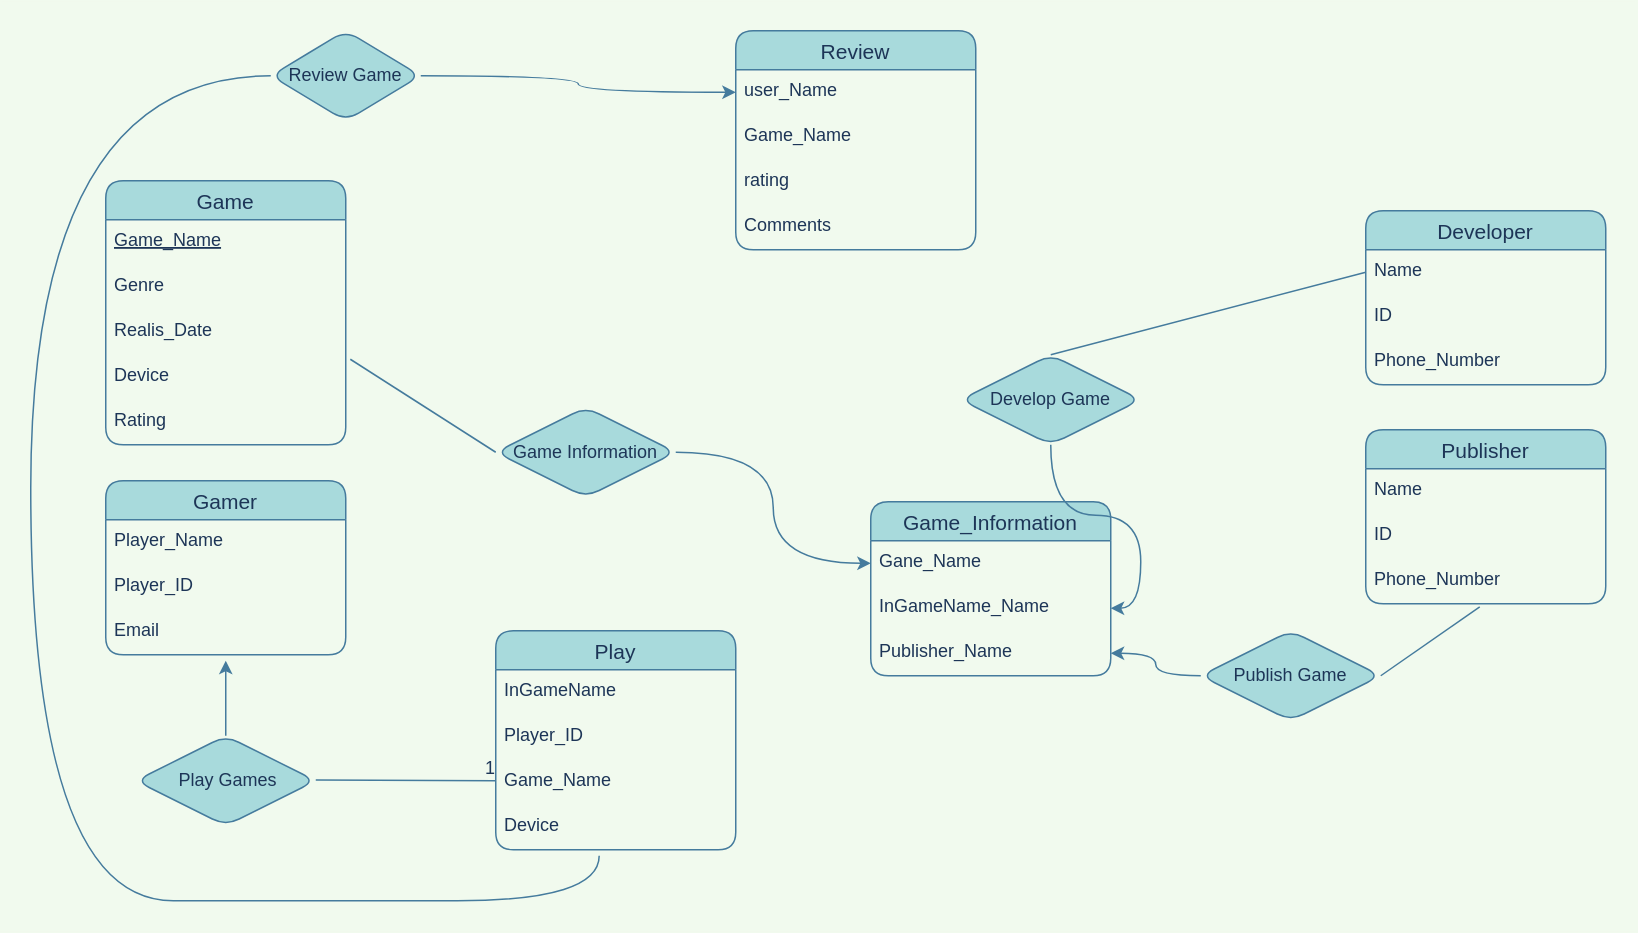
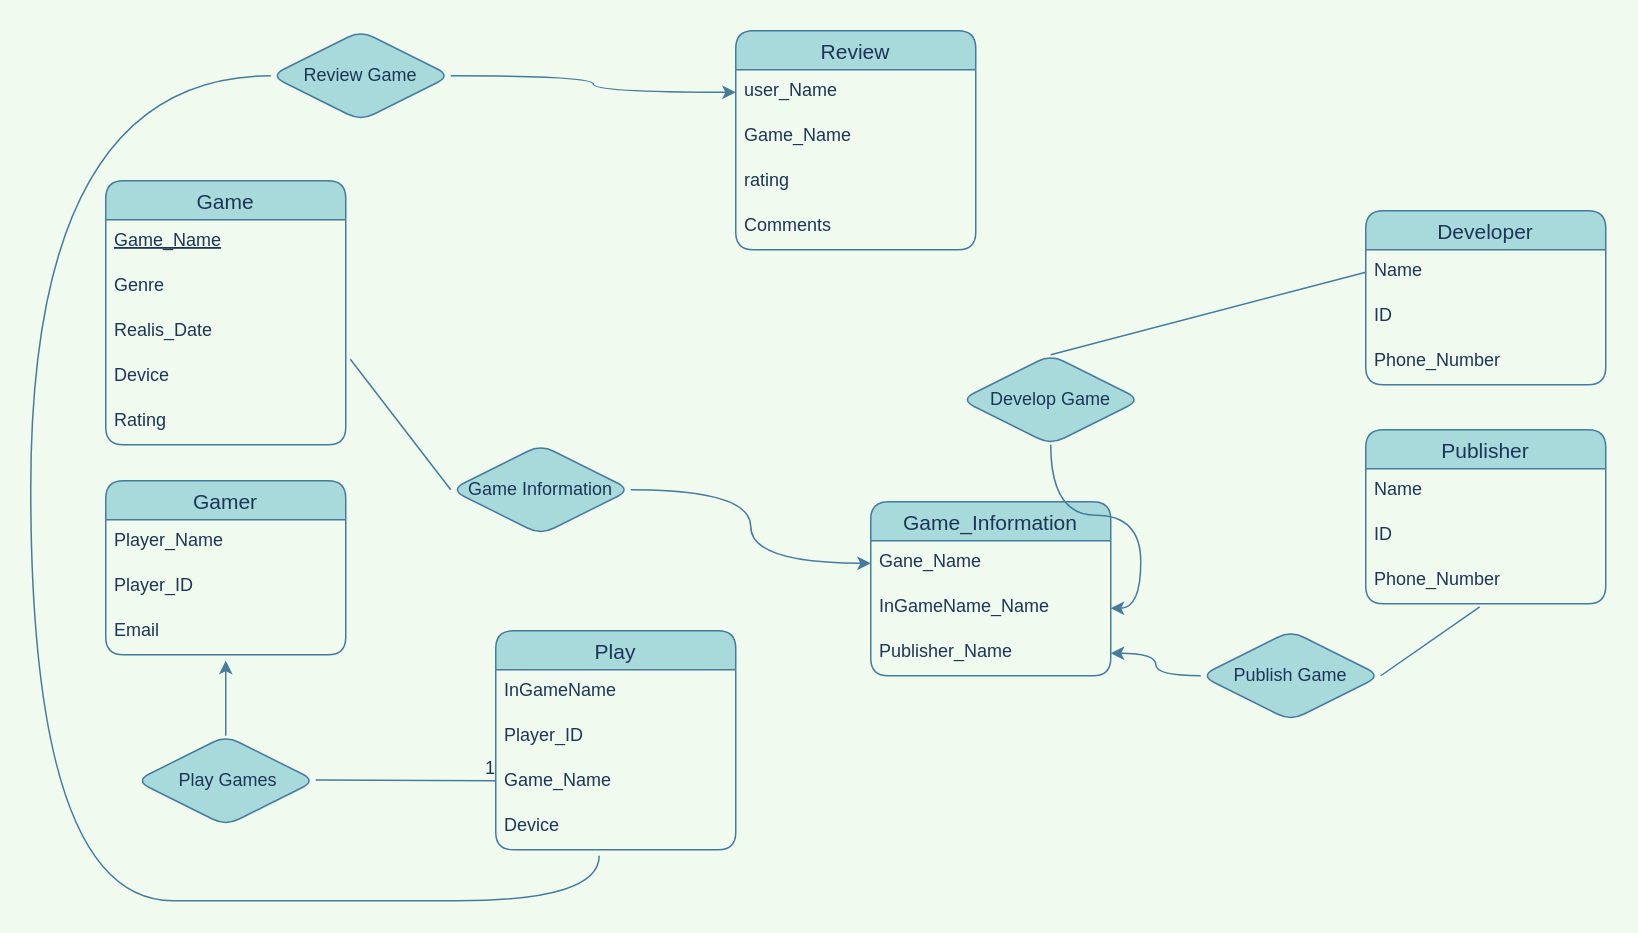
node "Review Game": size 150x90 -> 180x90
node "Game Information": moved (586, 452) -> (541, 490)
